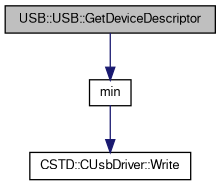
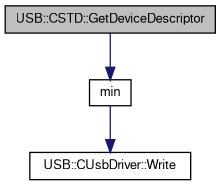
node "USB::USB::GetDeviceDescriptor": label "USB::USB::GetDeviceDescriptor" -> "USB::CSTD::GetDeviceDescriptor"
node "CSTD::CUsbDriver::Write": label "CSTD::CUsbDriver::Write" -> "USB::CUsbDriver::Write"
